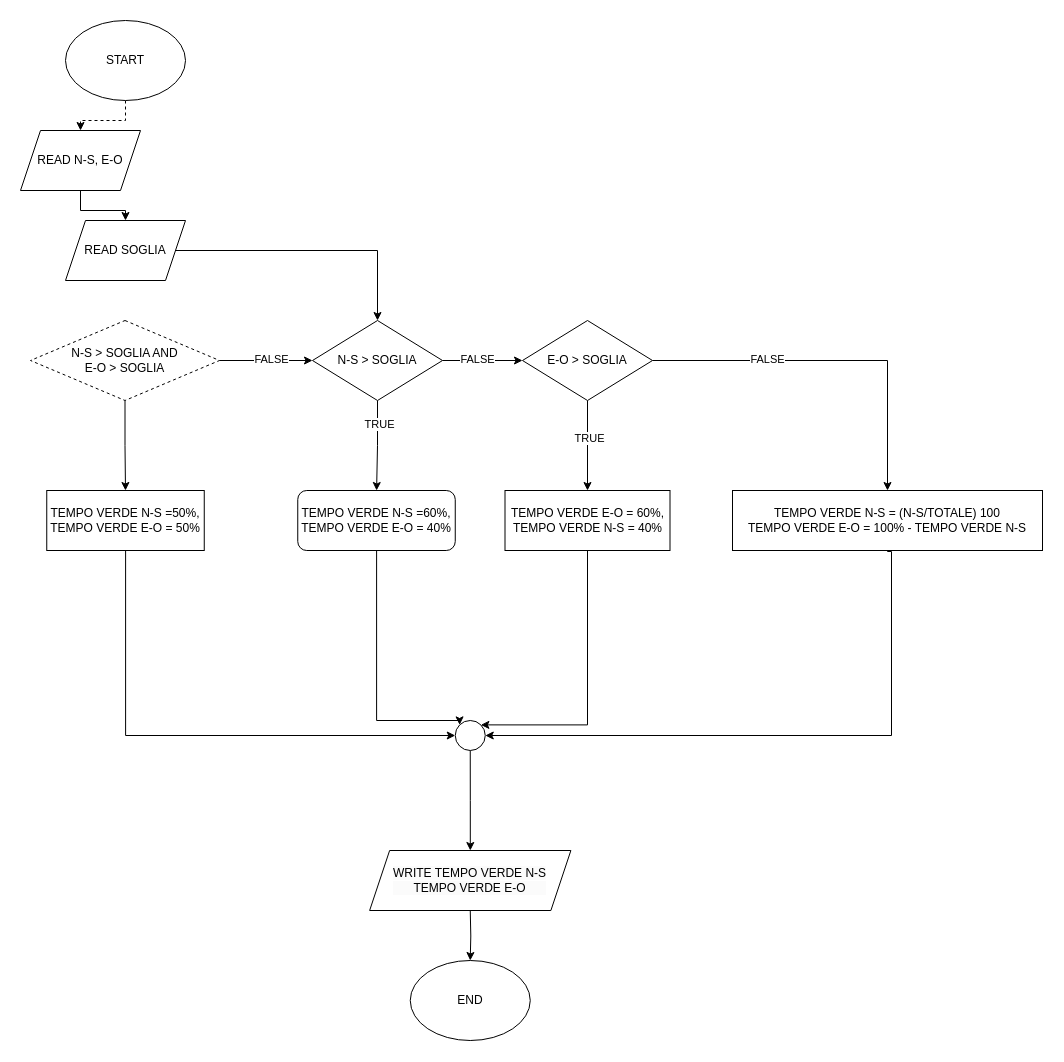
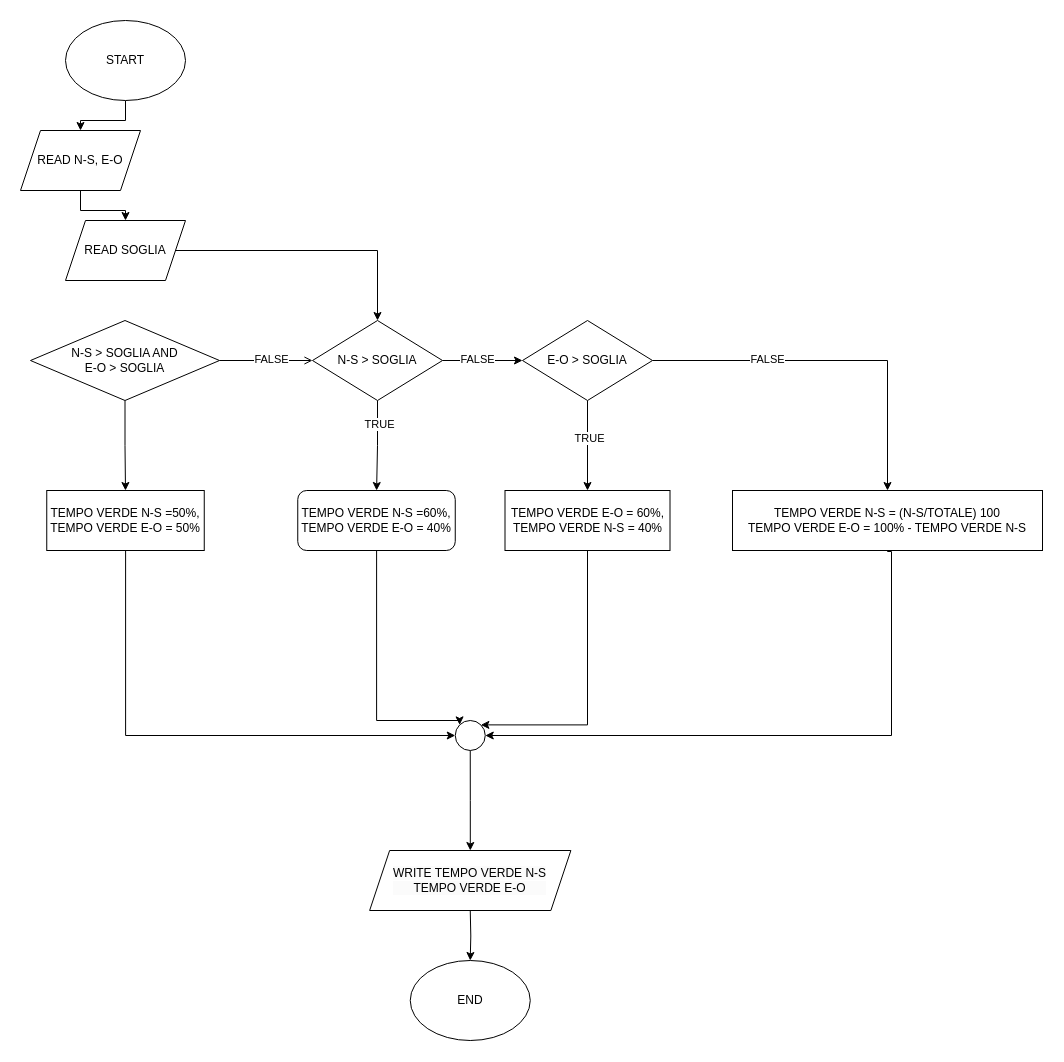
edge "START" -> "READ N-S, E-O": style dashed -> solid
node "N-S > SOGLIA AND E-O > SOGLIA": style dashed -> solid
edge "N-S > SOGLIA AND E-O > SOGLIA" -> "N-S > SOGLIA": arrowhead classic -> open
